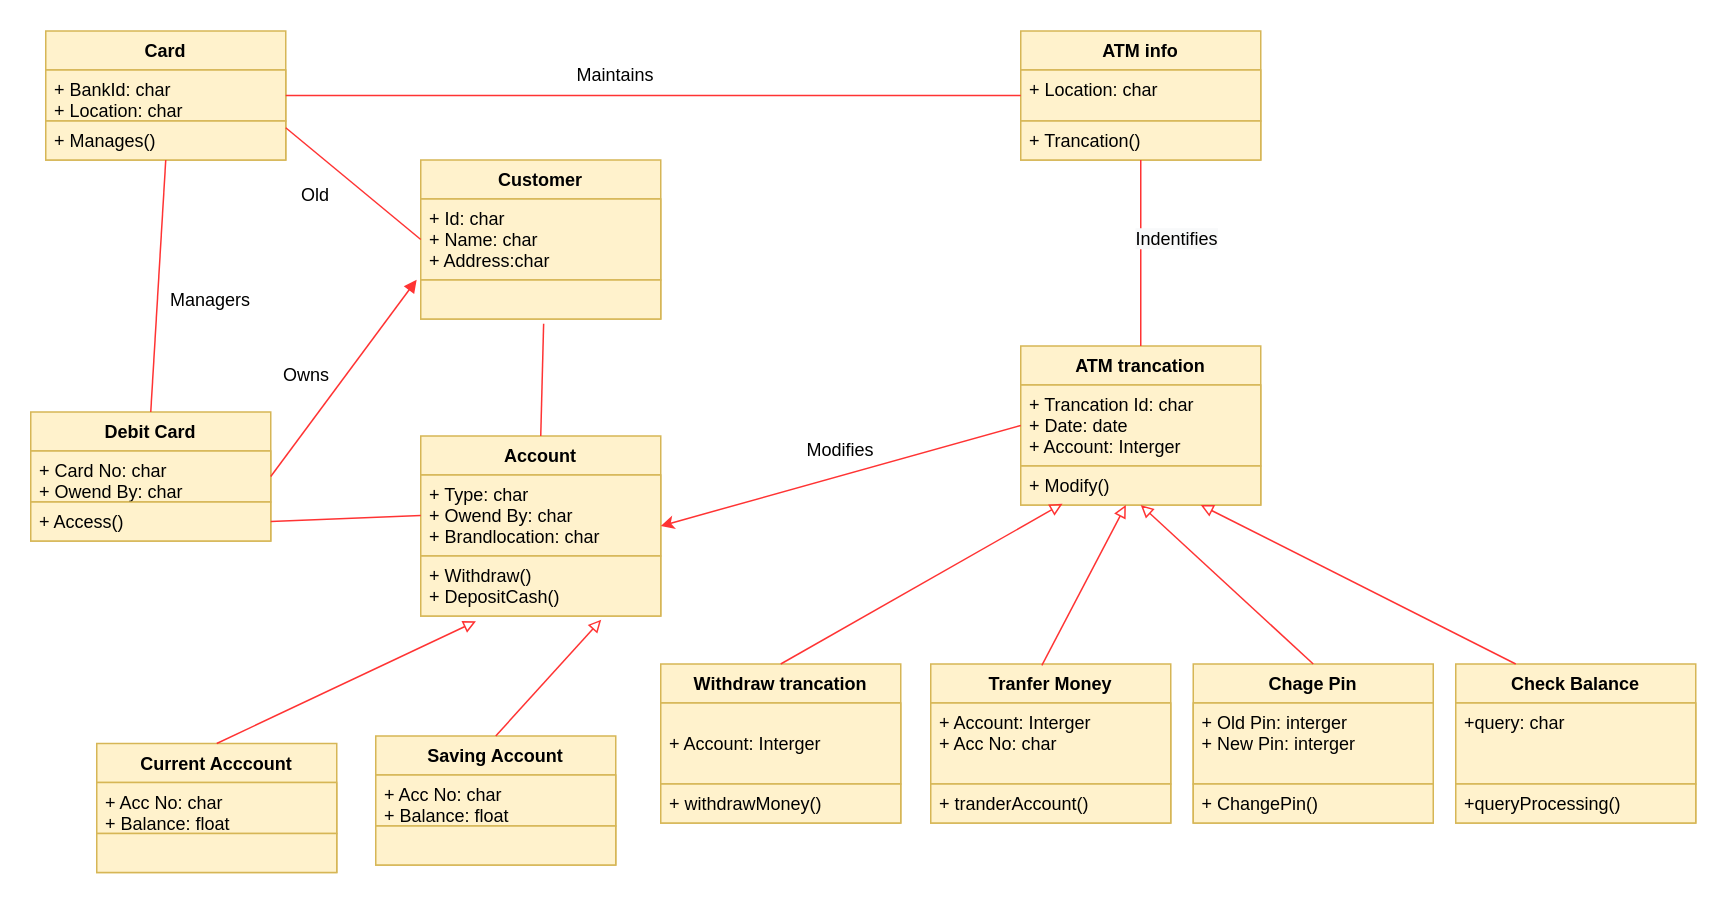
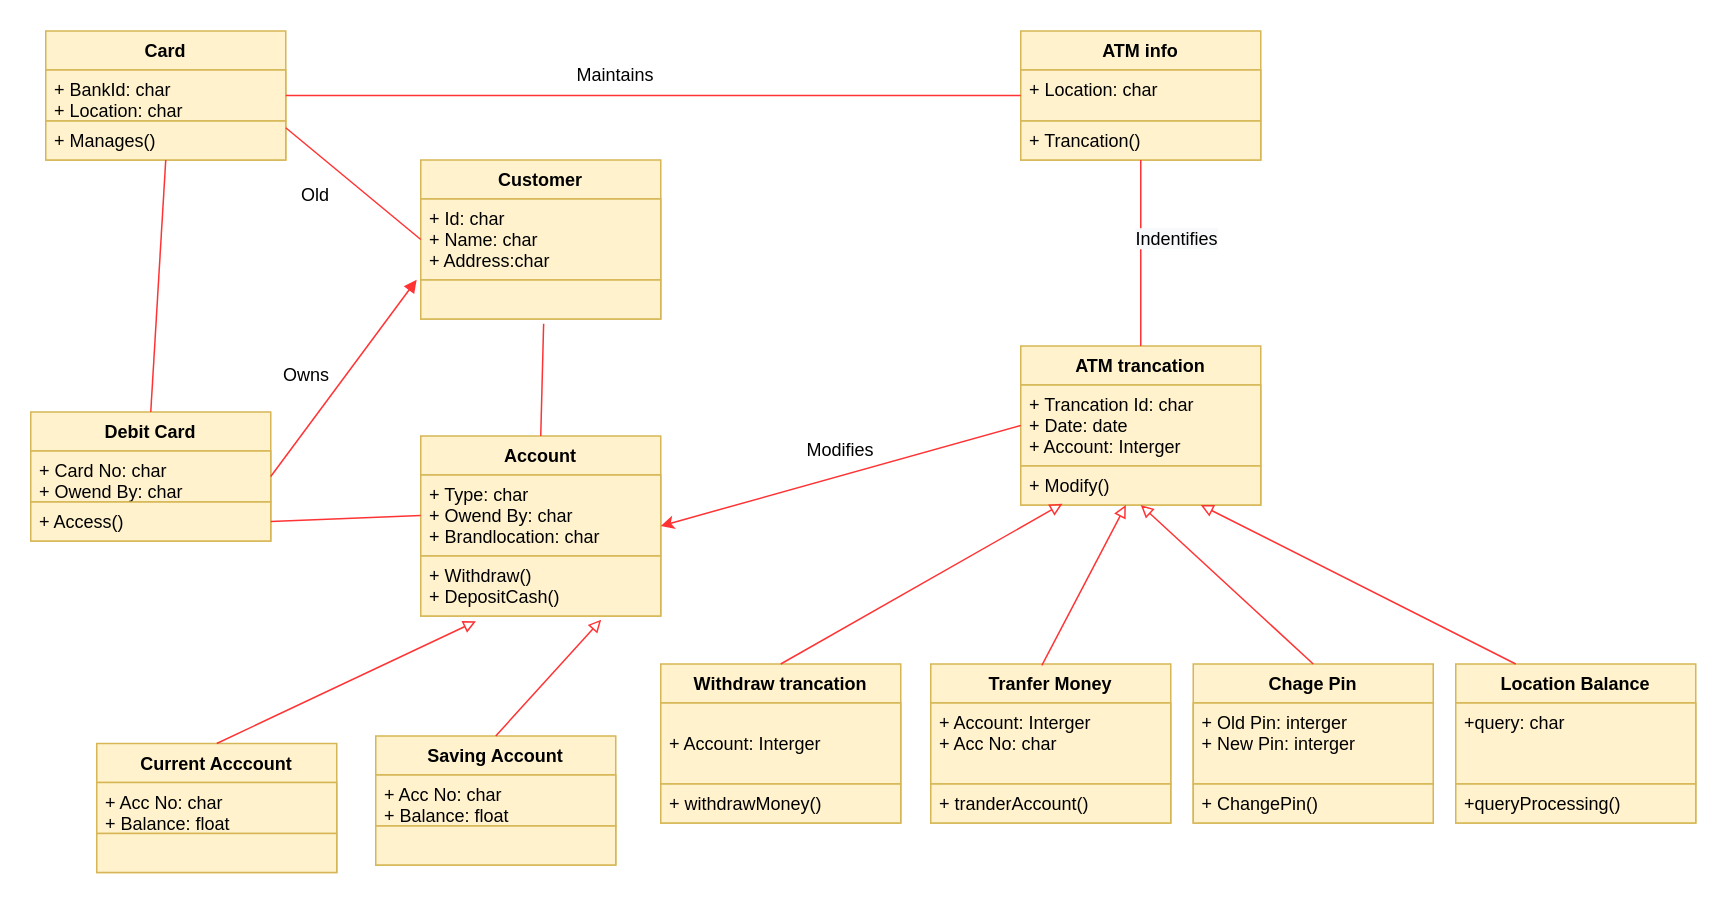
node "Managers": removed
node "Check Balance": label "Check Balance" -> "Location Balance"
